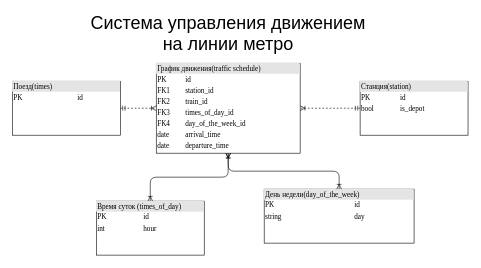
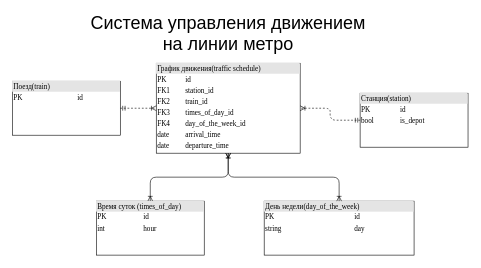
node "Поезд(times) PK id": label "Поезд(times) PK id" -> "Поезд(train) PK id"
node "Станция(station) PK id bool is_depot": moved (414, 108) -> (414, 120)
node "День недели(day_of_the_week) PK id string day": moved (339, 216) -> (339, 228)
